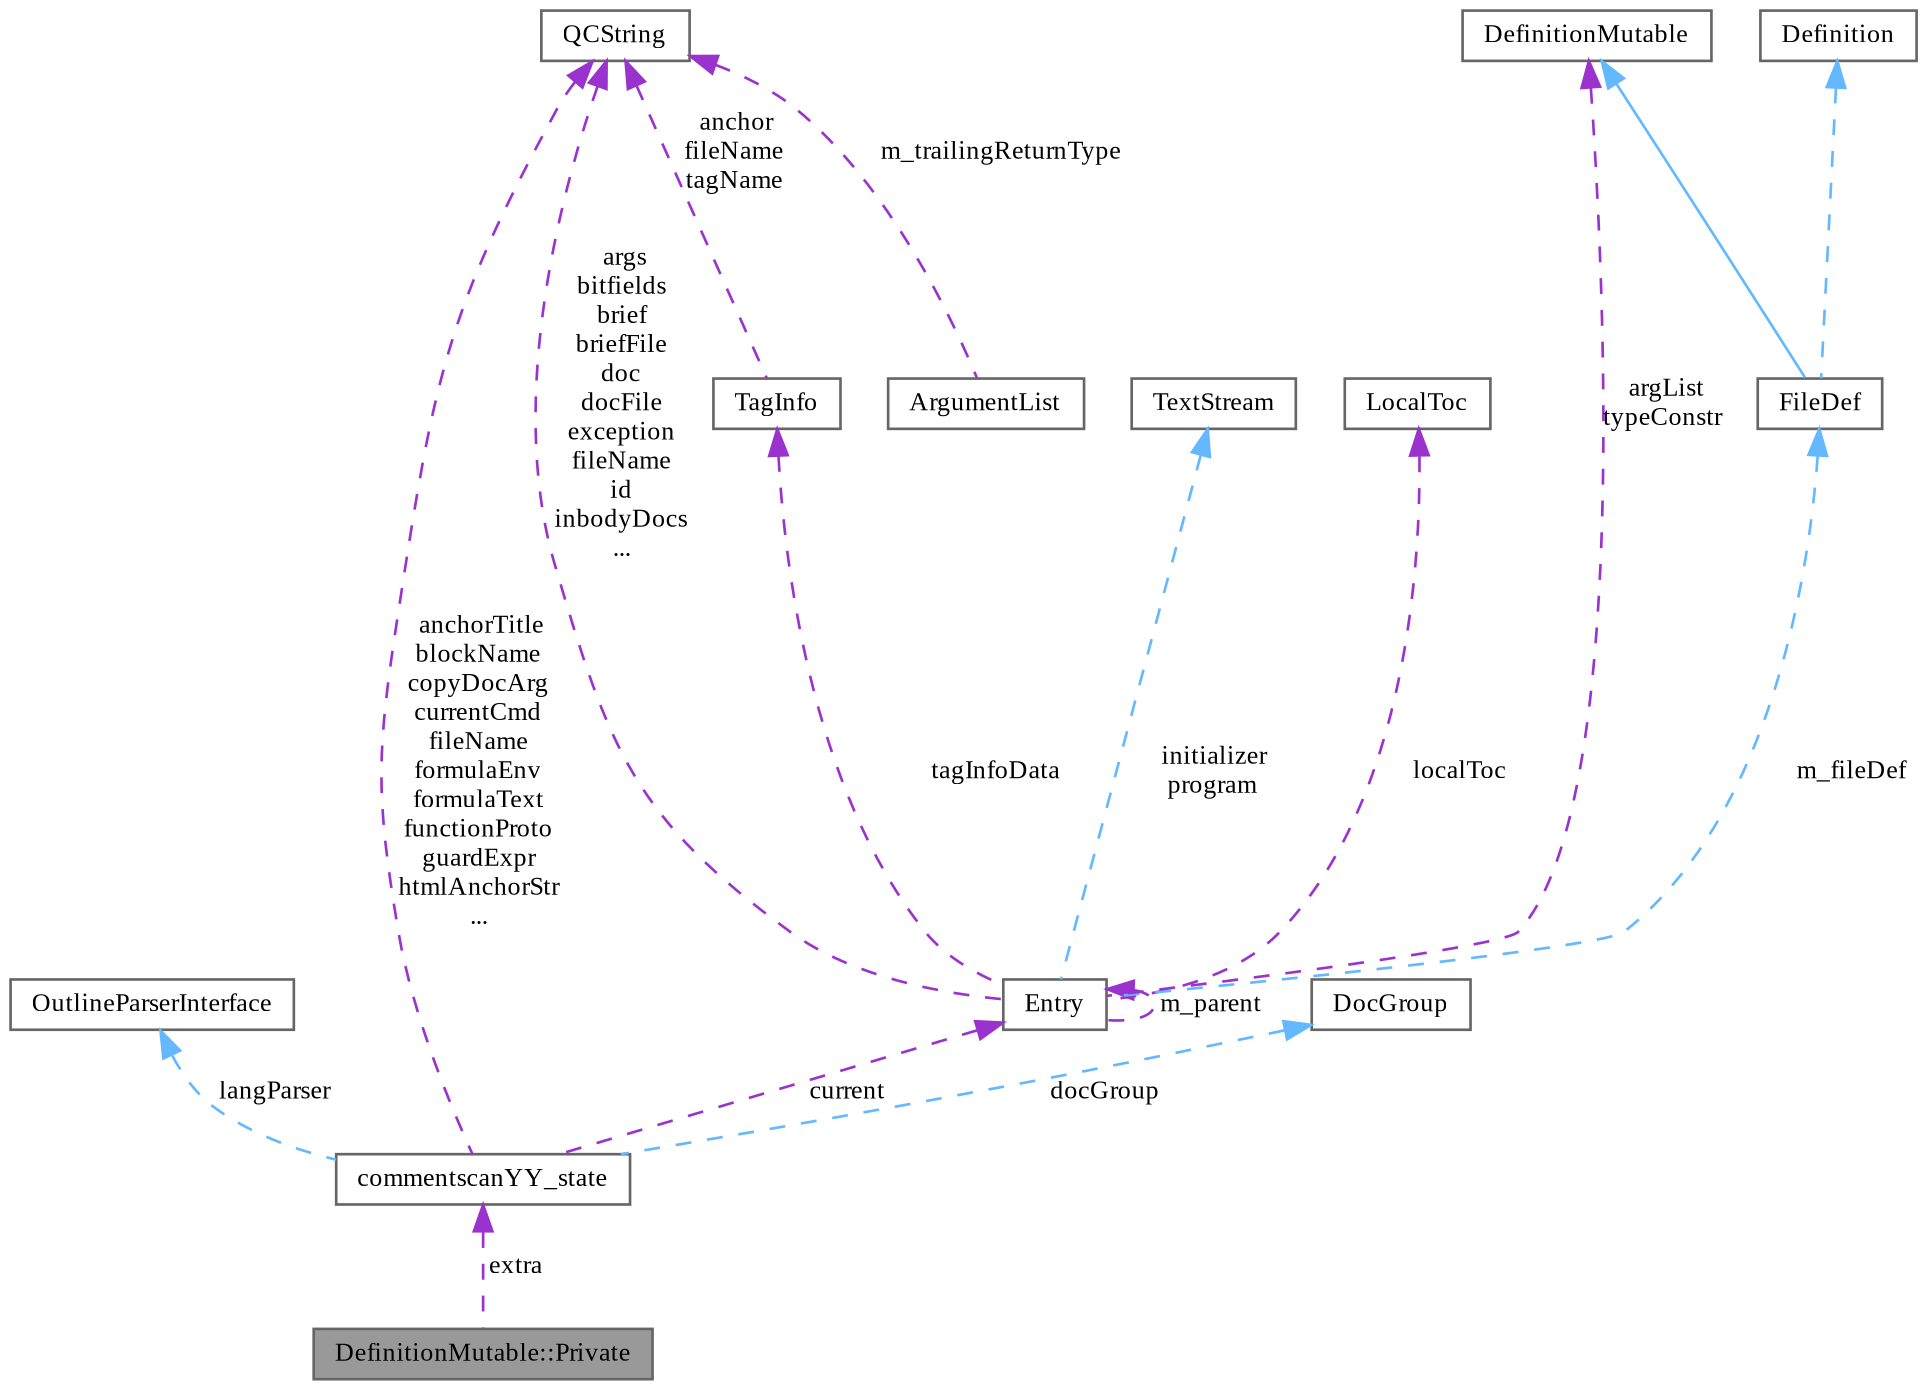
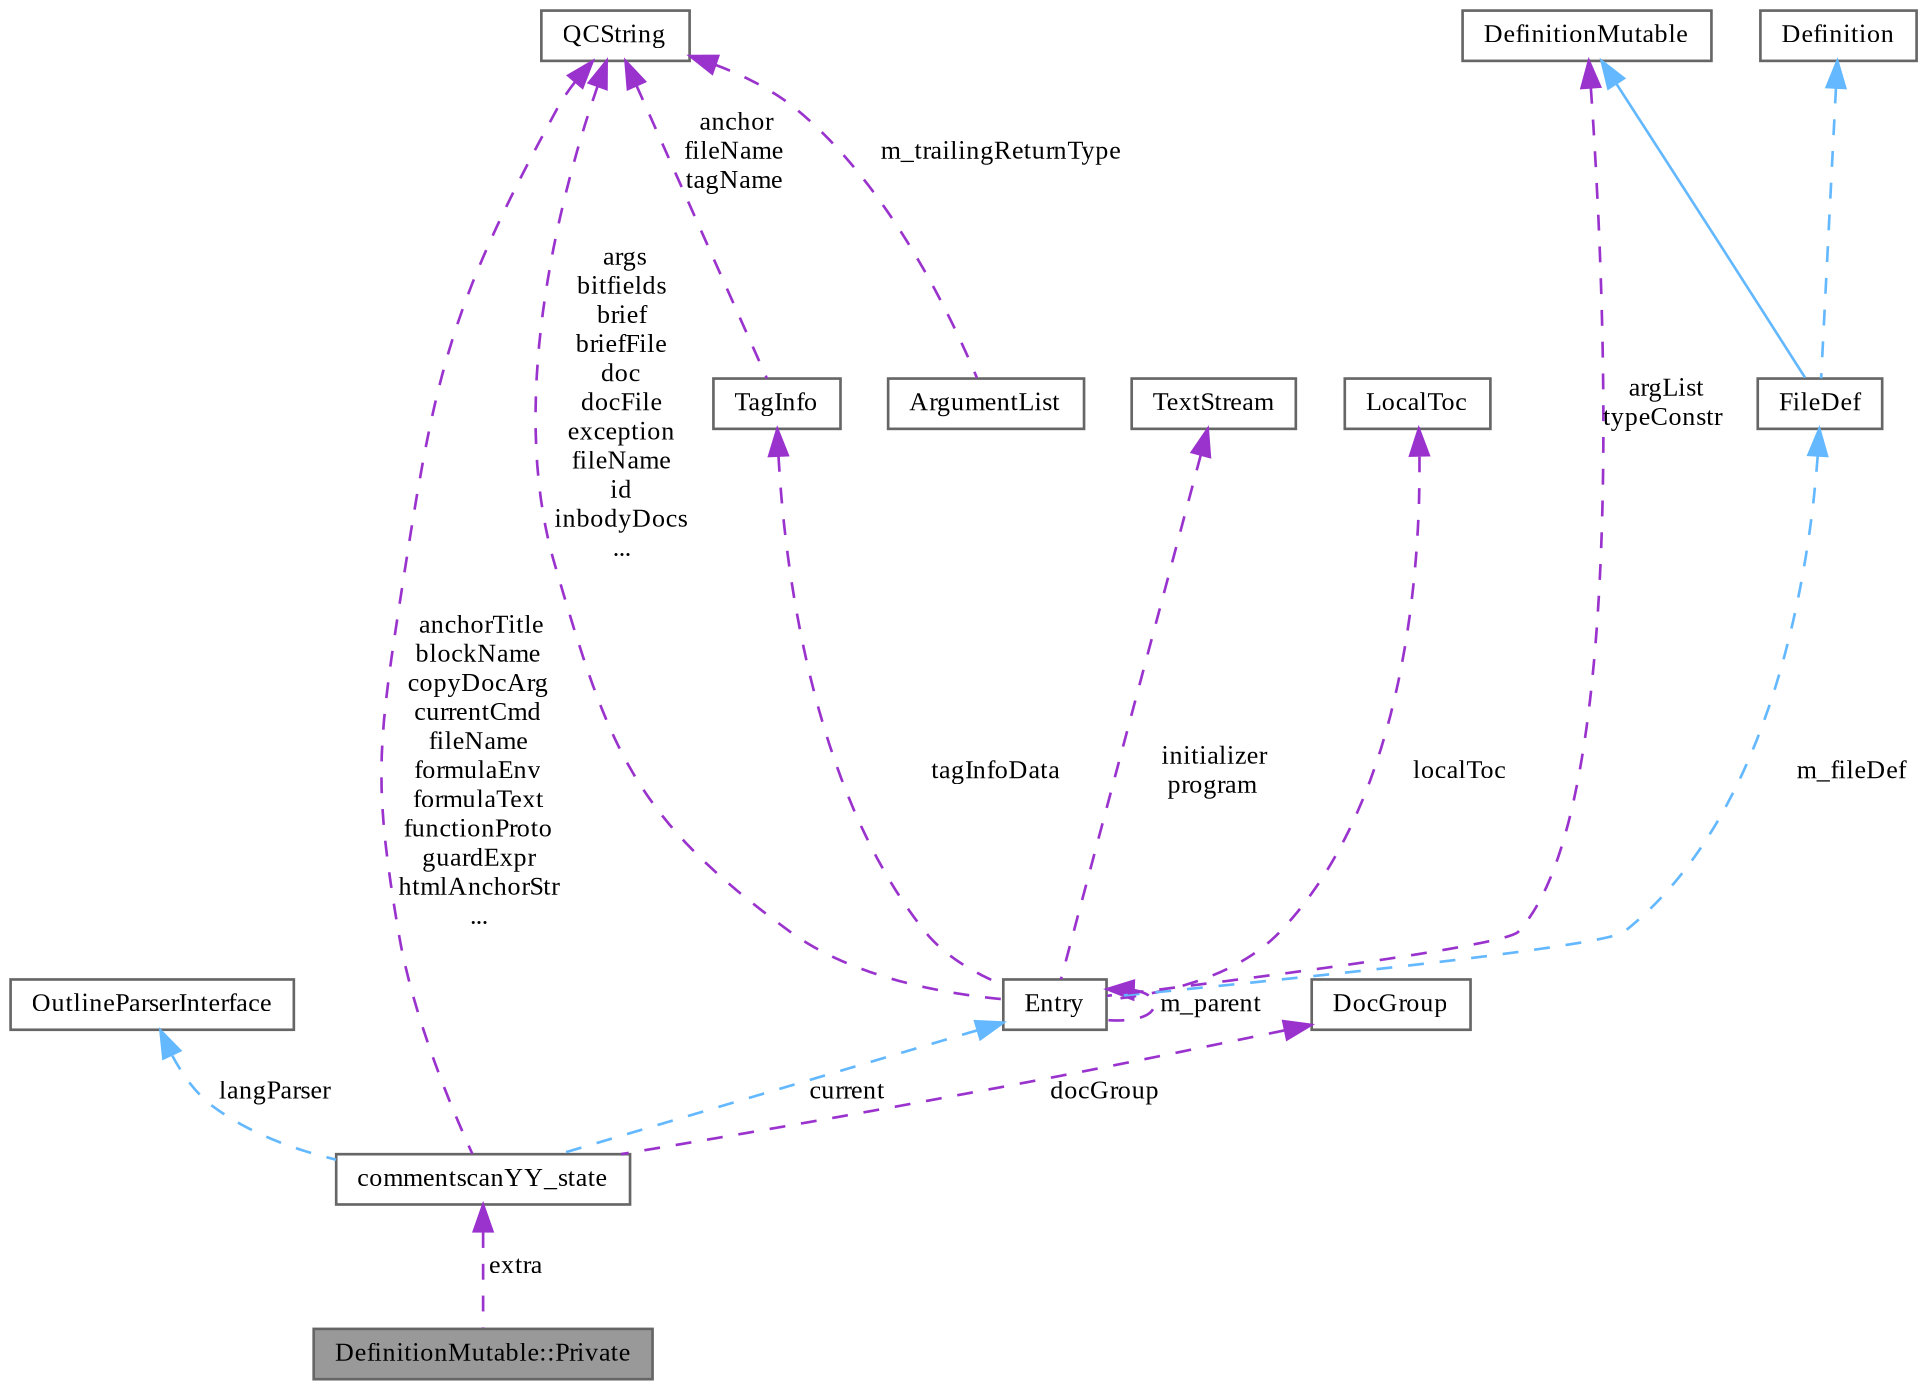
edge "Entry" -> "TextStream": color steelblue1 -> darkorchid3
edge "commentscanYY_state" -> "Entry": color darkorchid3 -> steelblue1
edge "commentscanYY_state" -> "DocGroup": color steelblue1 -> darkorchid3
